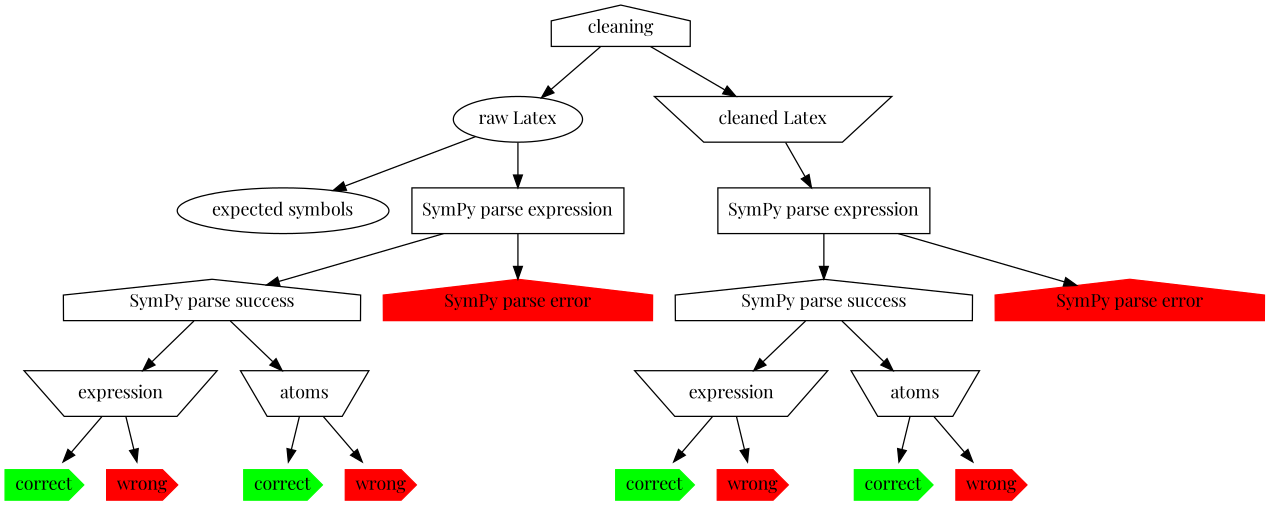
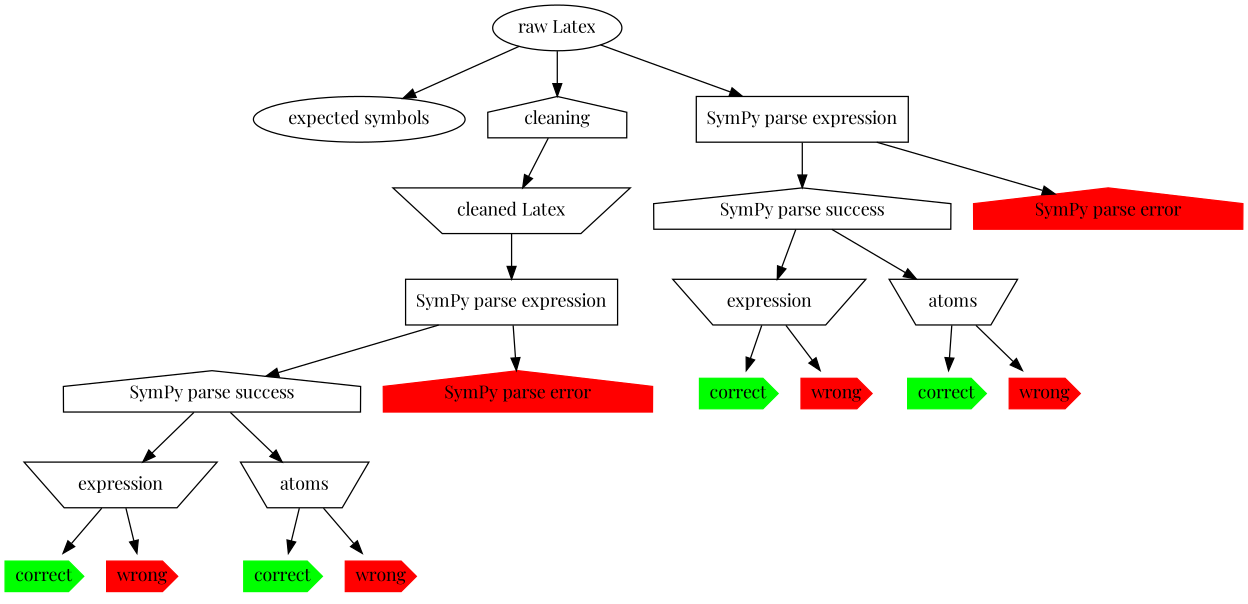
edge "cleaning" -> "raw Latex": reversed
